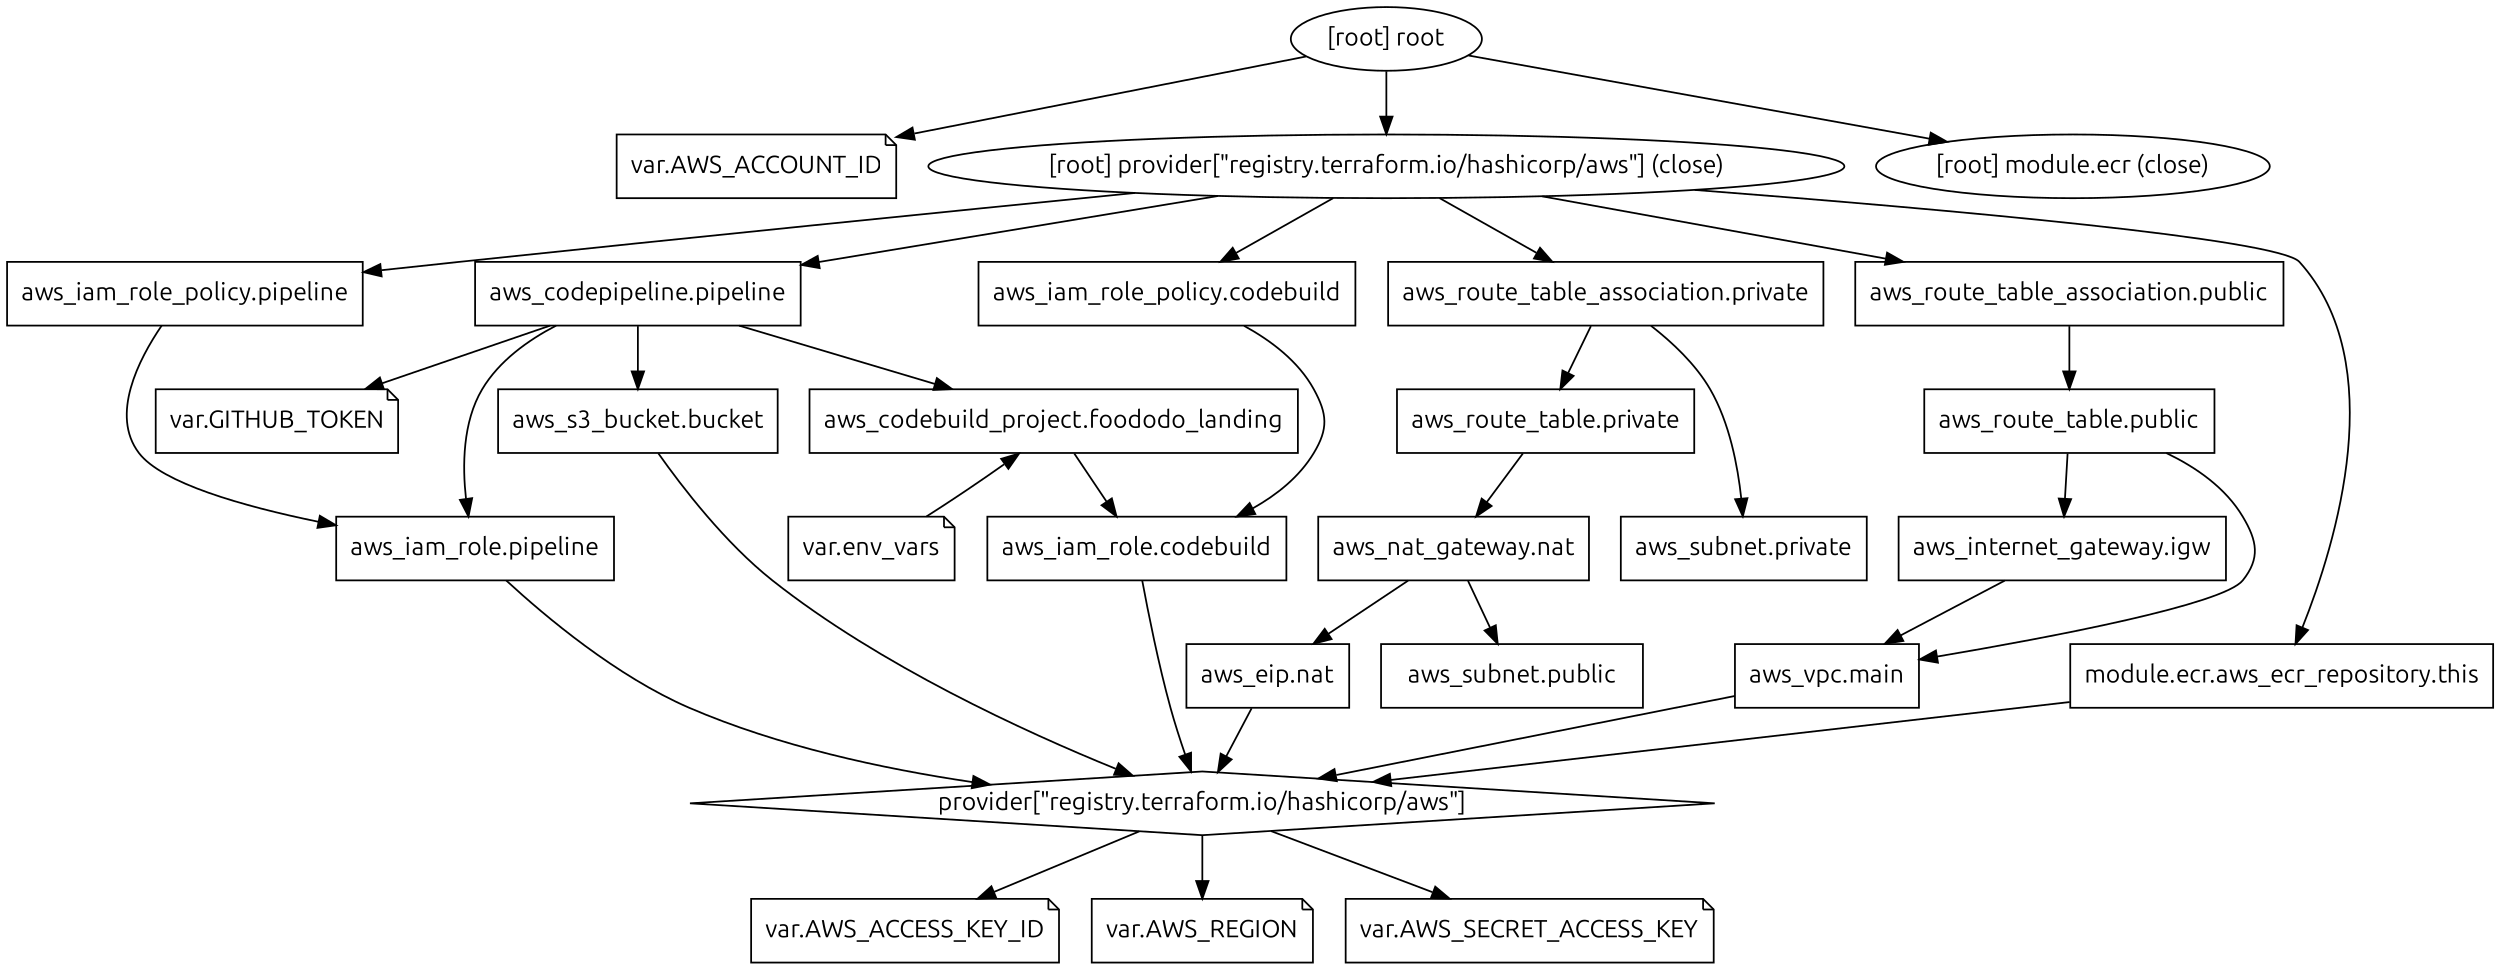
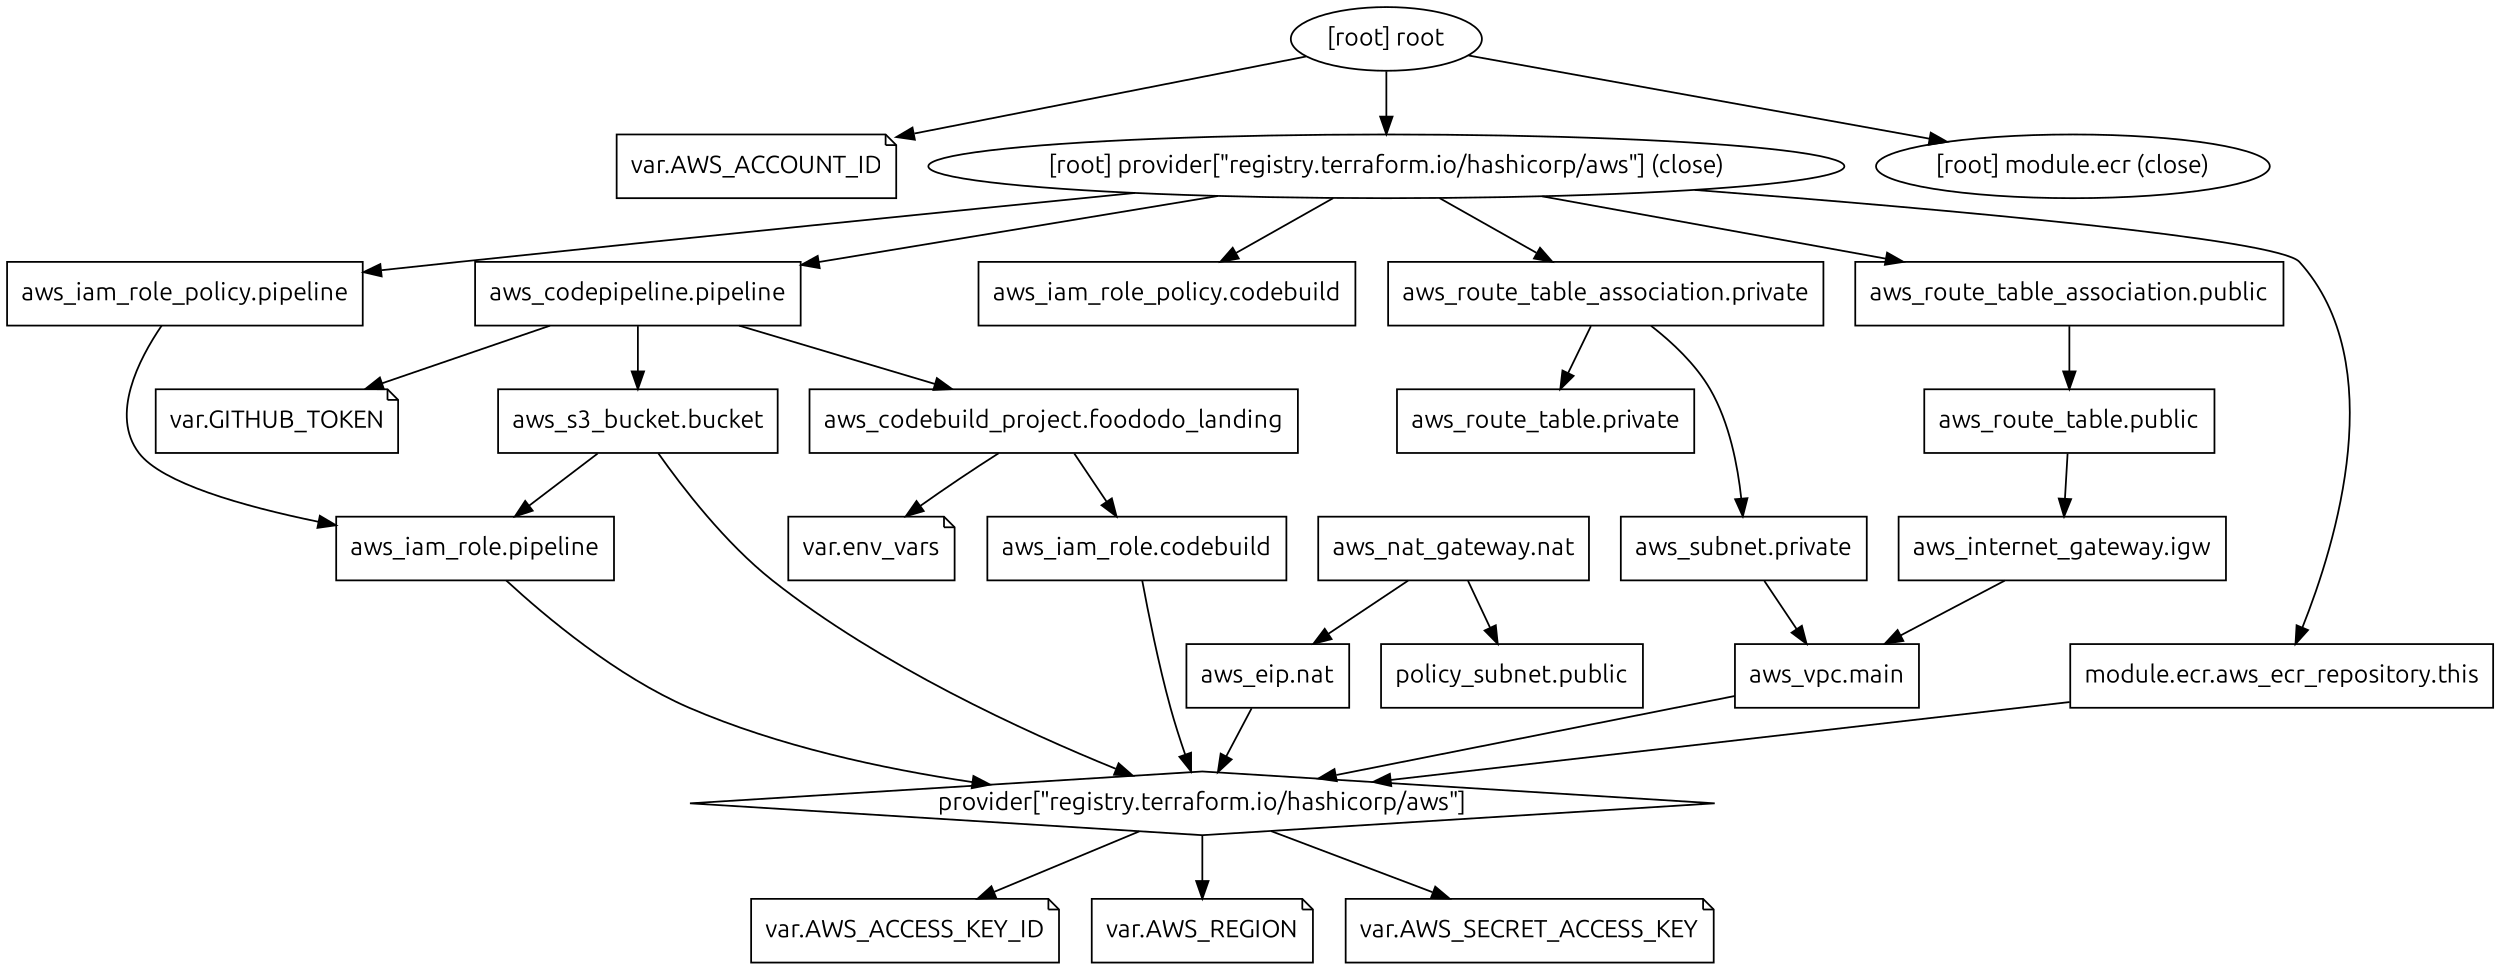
edge "aws_codepipeline.pipeline" -> "aws_iam_role.pipeline": now "aws_s3_bucket.bucket" -> "aws_iam_role.pipeline"
edge "aws_iam_role_policy.codebuild" -> "aws_iam_role.codebuild": removed
edge "aws_route_table.private" -> "aws_nat_gateway.nat": removed
edge "var.env_vars" -> "aws_codebuild_project.foododo_landing": reversed
edge "aws_route_table.public" -> "aws_vpc.main": now "aws_subnet.private" -> "aws_vpc.main"
node "aws_subnet.public": label "aws_subnet.public" -> "policy_subnet.public"
